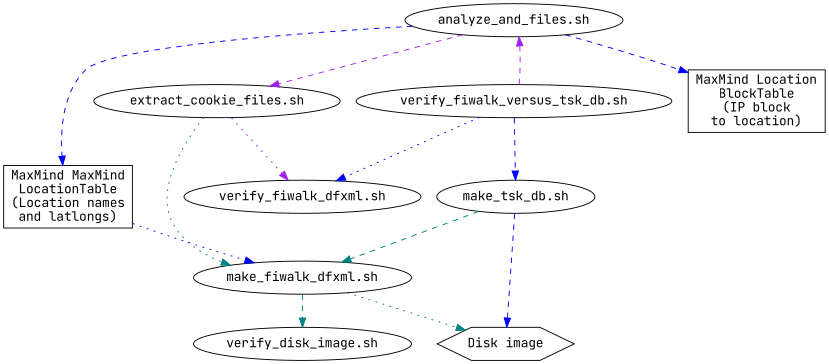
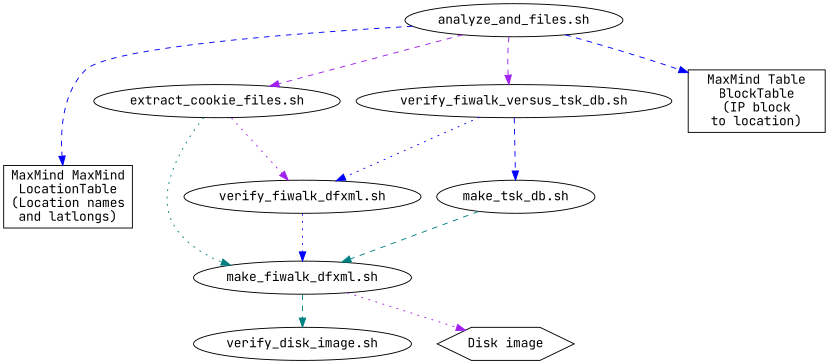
edge "verify_fiwalk_versus_tsk_db.sh" -> "analyze_and_files.sh": reversed
node "MaxMind Location BlockTable (IP block to location)": label "MaxMind Location BlockTable (IP block to location)" -> "MaxMind Table BlockTable (IP block to location)"
edge "MaxMind MaxMind LocationTable (Location names and latlongs)" -> "make_fiwalk_dfxml.sh": now "verify_fiwalk_dfxml.sh" -> "make_fiwalk_dfxml.sh"
edge "make_tsk_db.sh" -> "Disk image": removed
edge "make_fiwalk_dfxml.sh" -> "Disk image": color teal -> purple
